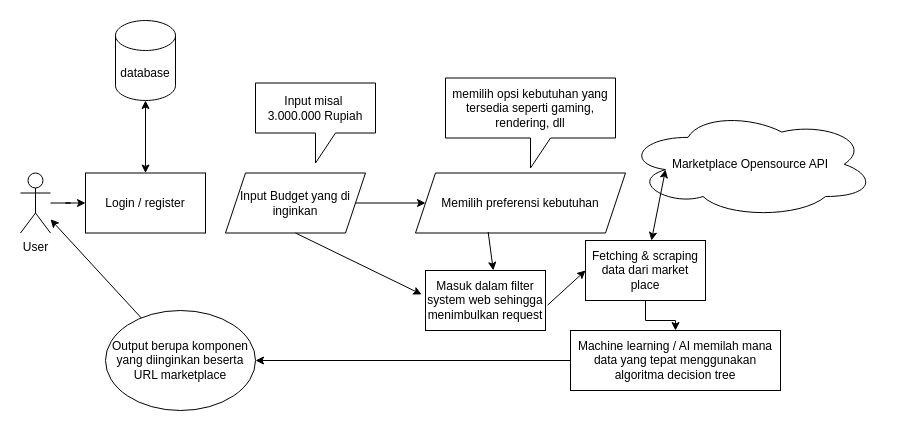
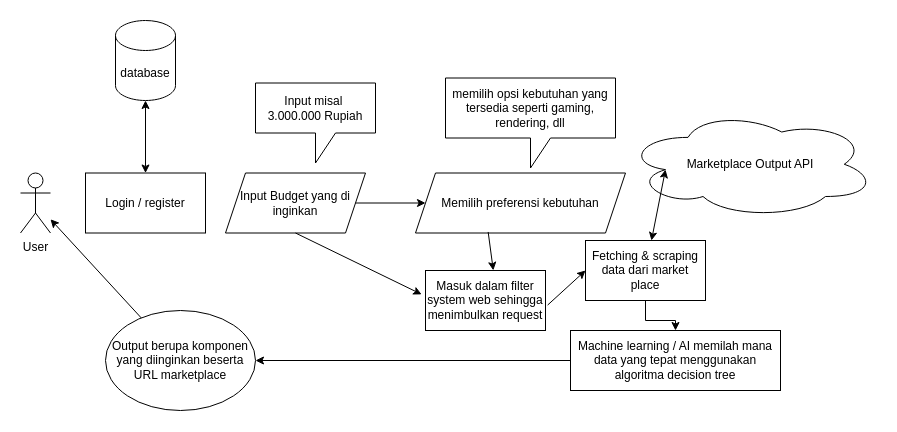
node "Marketplace Opensource API": label "Marketplace Opensource API" -> "Marketplace Output API"
edge "User" -> "Login / register": removed
